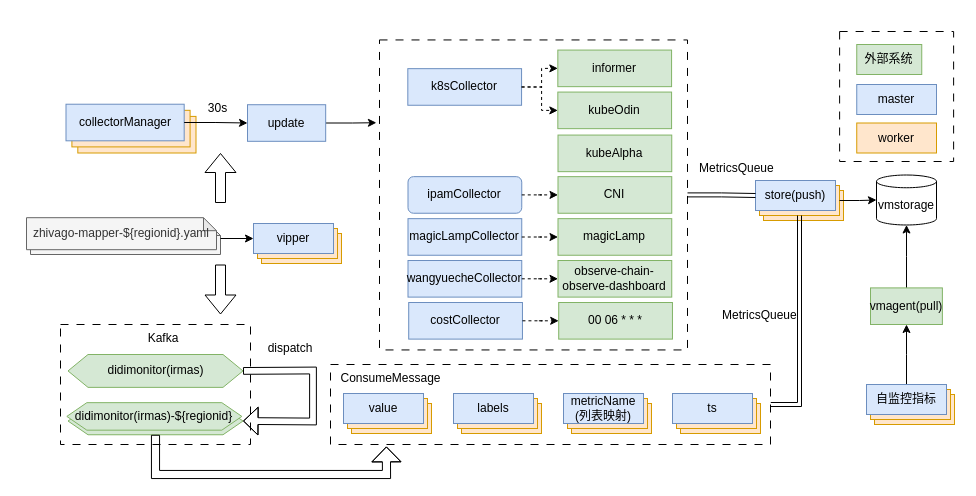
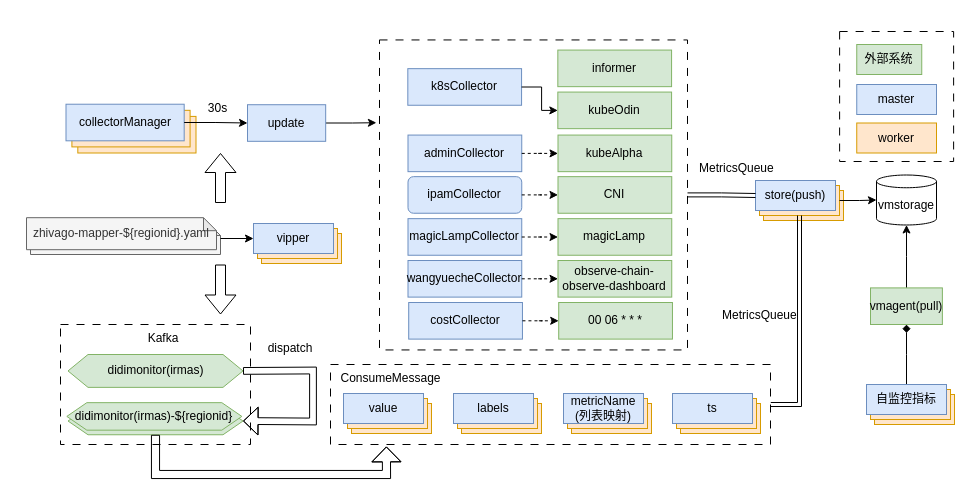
edge "k8sCollector" -> "informer": removed
edge "k8sCollector" -> "kubeOdin": style dashed -> solid
node "adminCollector": added
edge "adminCollector" -> "kubeAlpha": added
edge "自监控指标" -> "vmagent(pull)": arrowhead classic -> diamond
